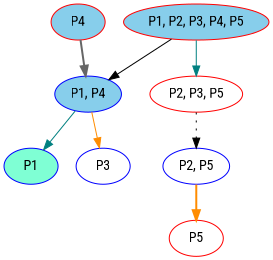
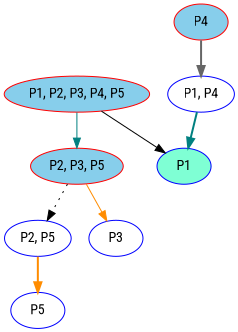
edge "P1, P2, P3, P4, P5" -> "P1, P4": now "P1, P2, P3, P4, P5" -> "P1"
node "P1, P4": fillcolor skyblue -> white
node "P2, P3, P5": fillcolor white -> skyblue
edge "P1, P4" -> "P3": now "P2, P3, P5" -> "P3"
edge "P1, P4" -> "P1": style solid -> bold
node "P5": color red -> blue
